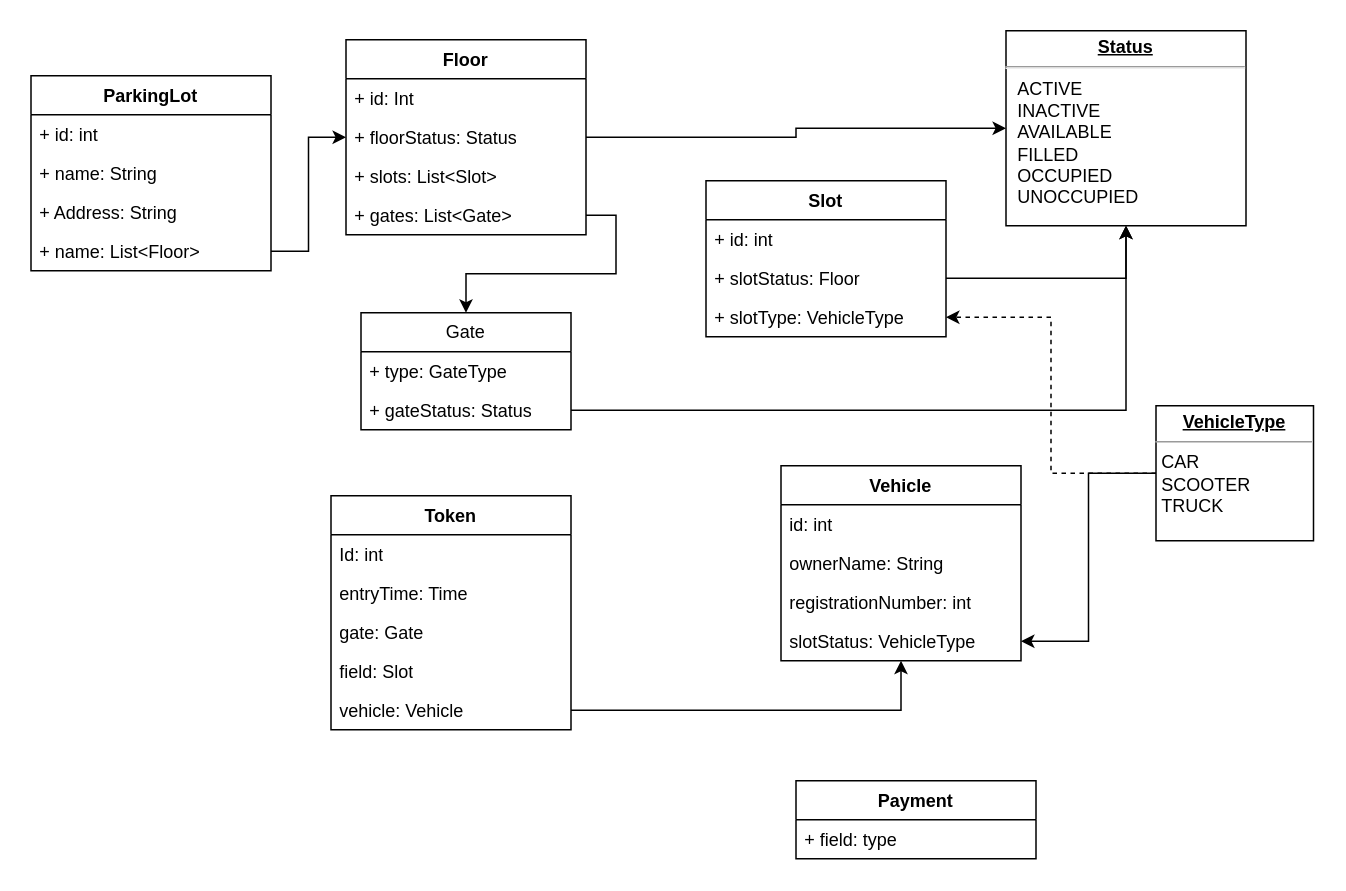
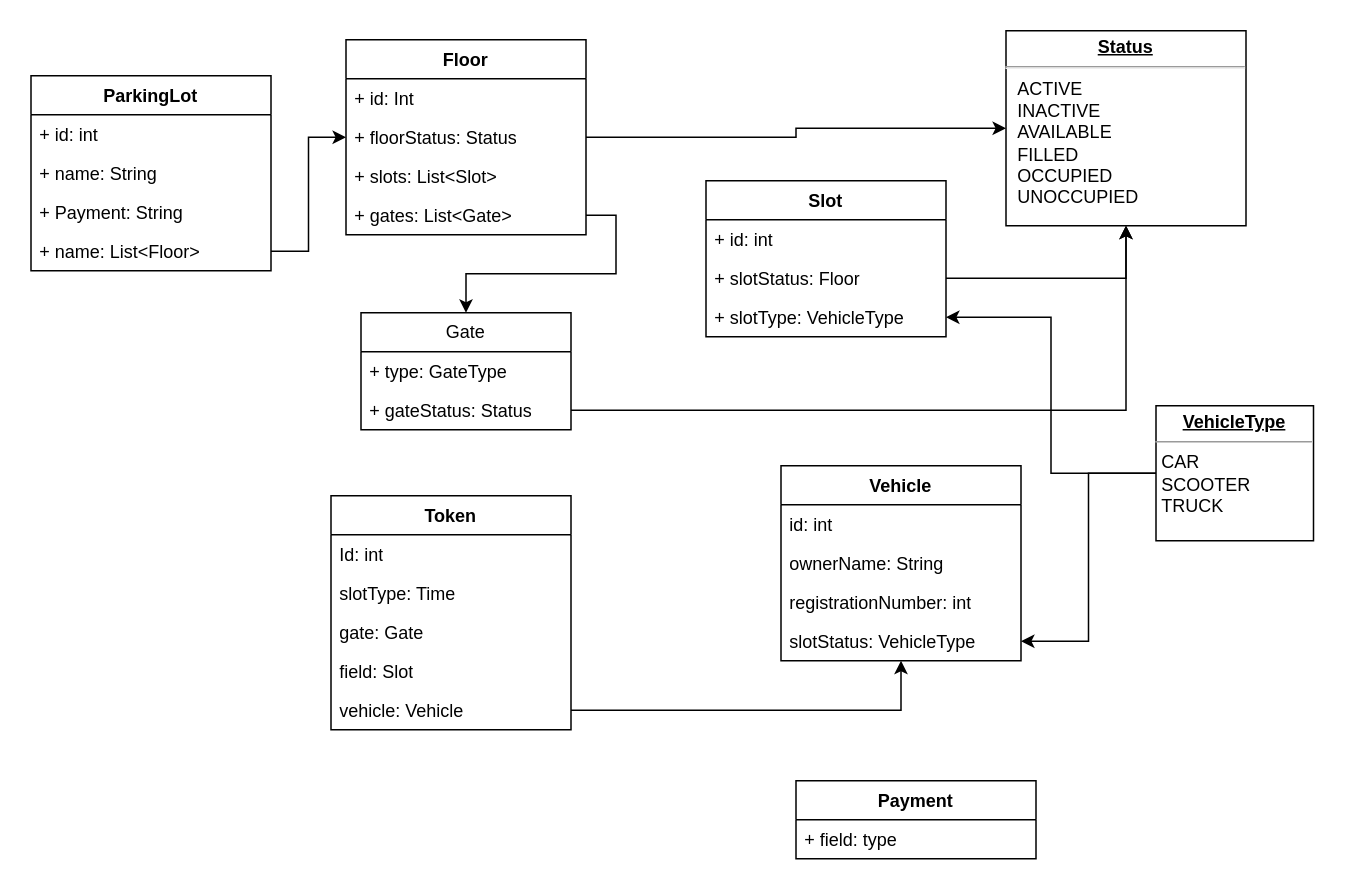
node "+ Address: String": label "+ Address: String" -> "+ Payment: String"
edge "VehicleType CAR SCOOTER TRUCK" -> "+ slotType: VehicleType": style dashed -> solid
node "entryTime: Time": label "entryTime: Time" -> "slotType: Time"
